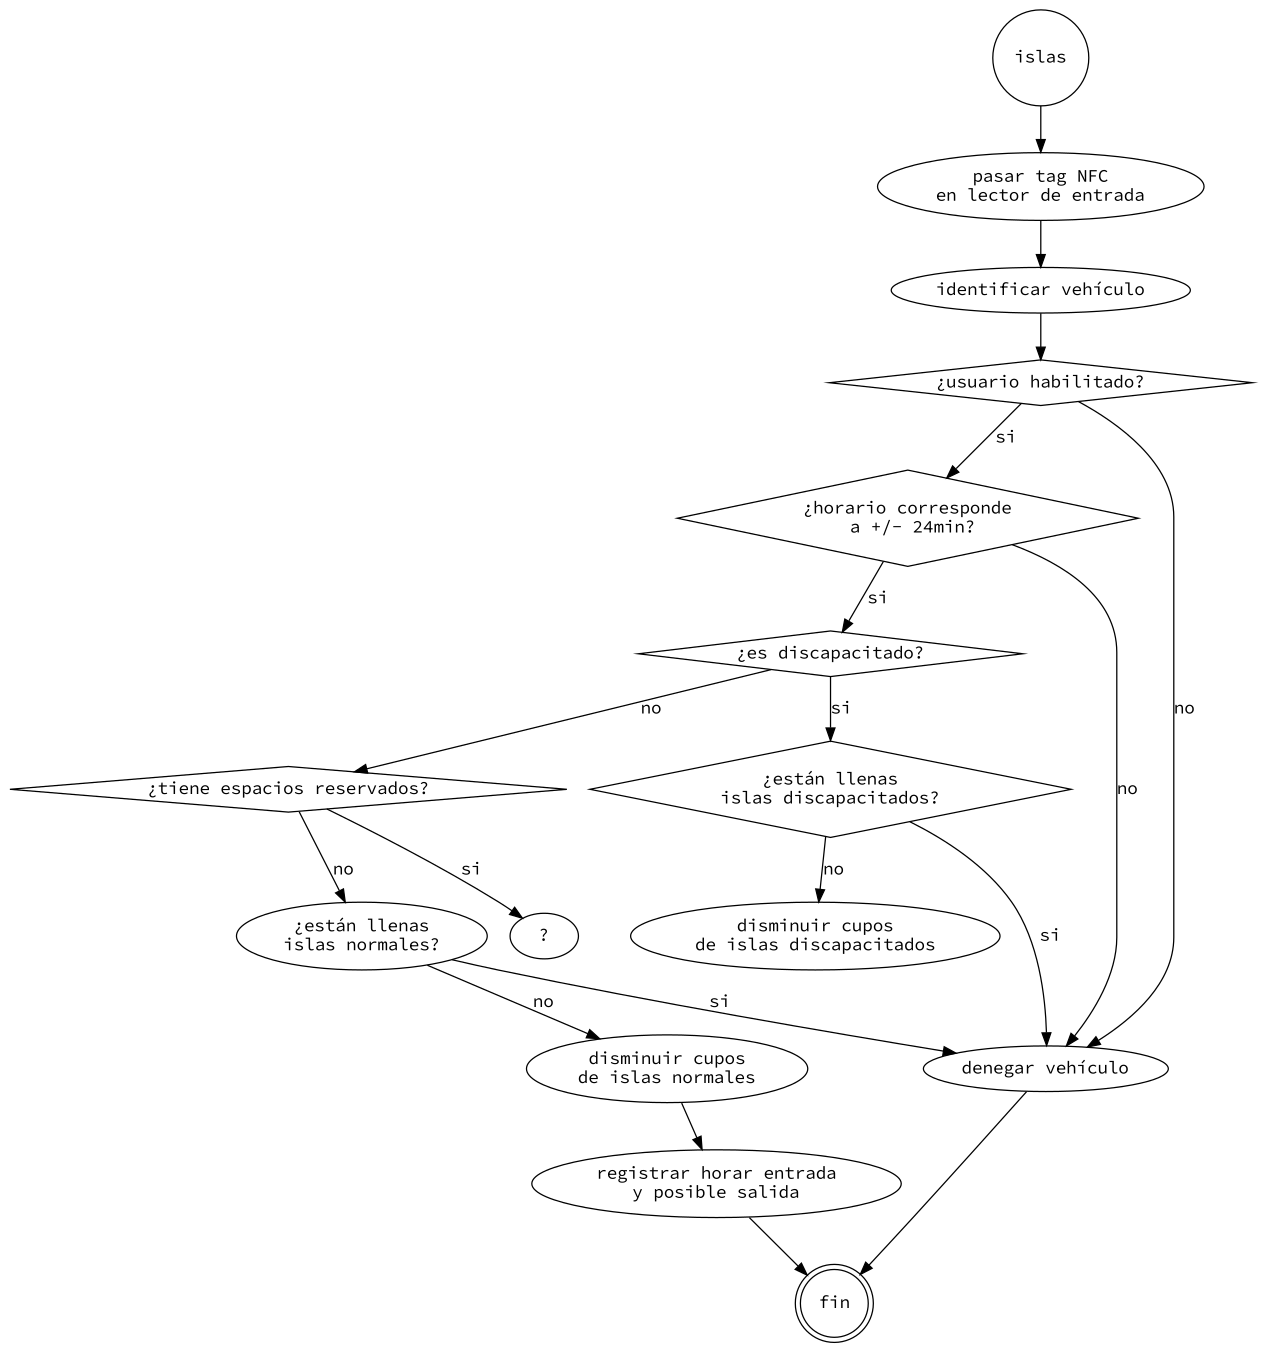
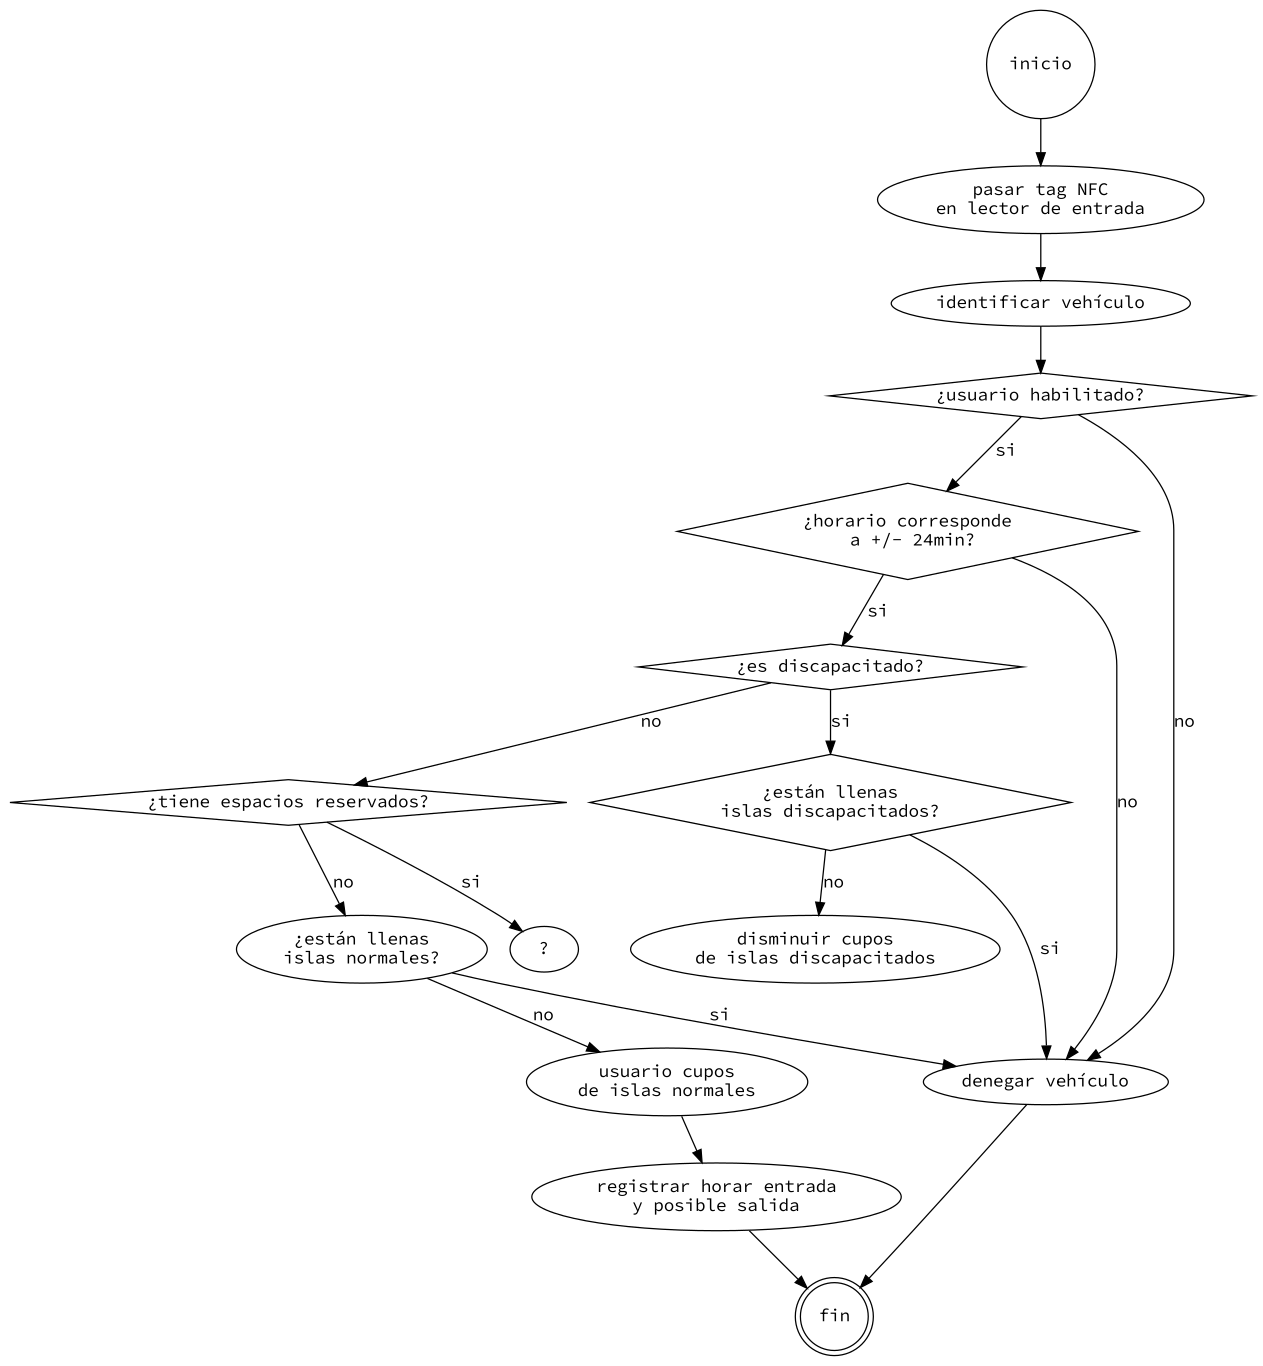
node "islas": label "islas" -> "inicio"
node "disminuir cupos de islas normales": label "disminuir cupos de islas normales" -> "usuario cupos de islas normales"
